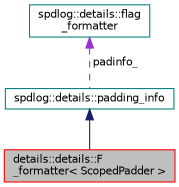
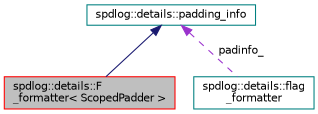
edge "spdlog::details::padding_info" -> "spdlog::details::flag _formatter": reversed
node "details::details::F _formatter< ScopedPadder >": label "details::details::F _formatter< ScopedPadder >" -> "spdlog::details::F _formatter< ScopedPadder >"
